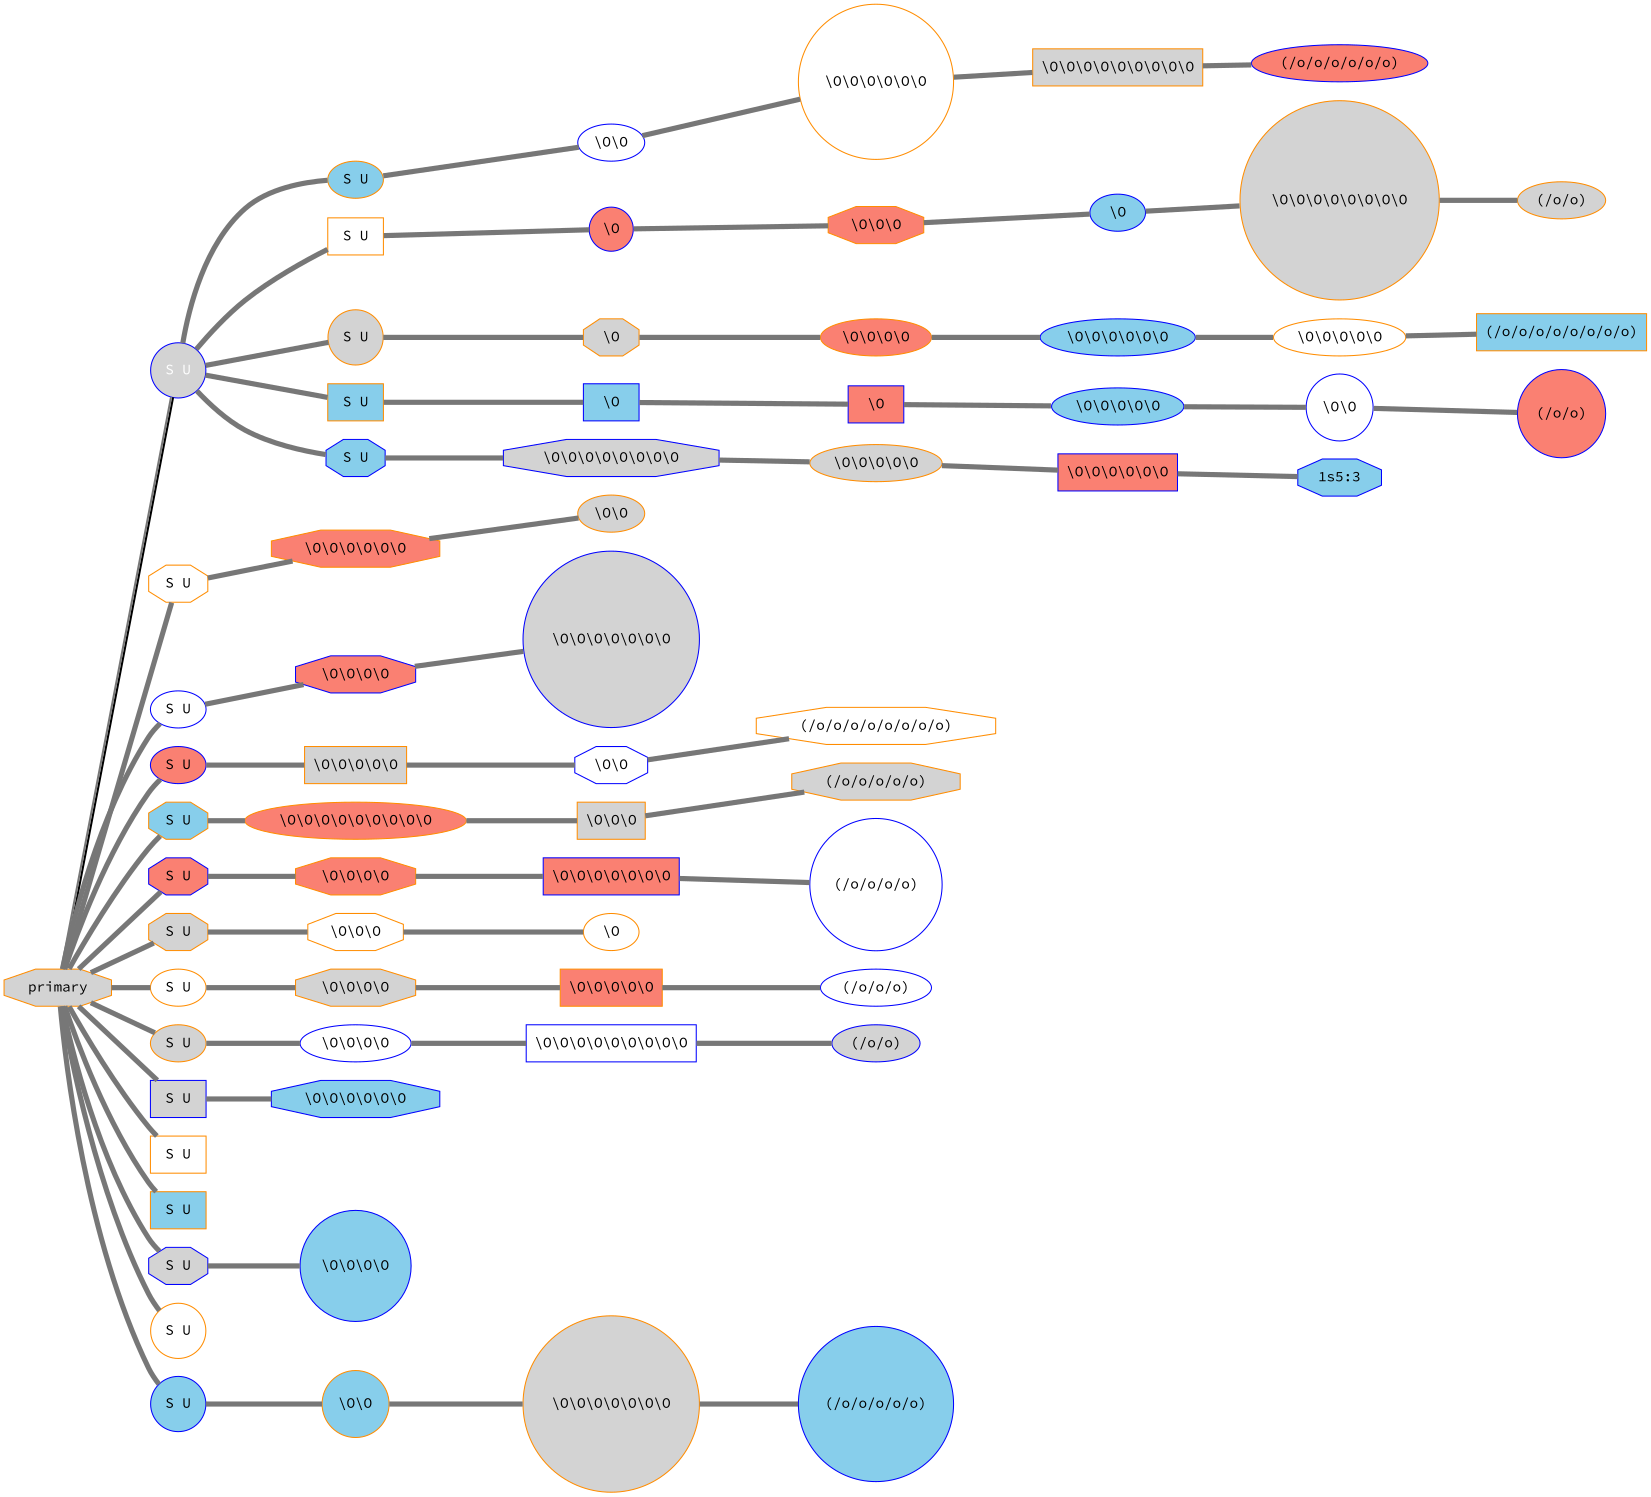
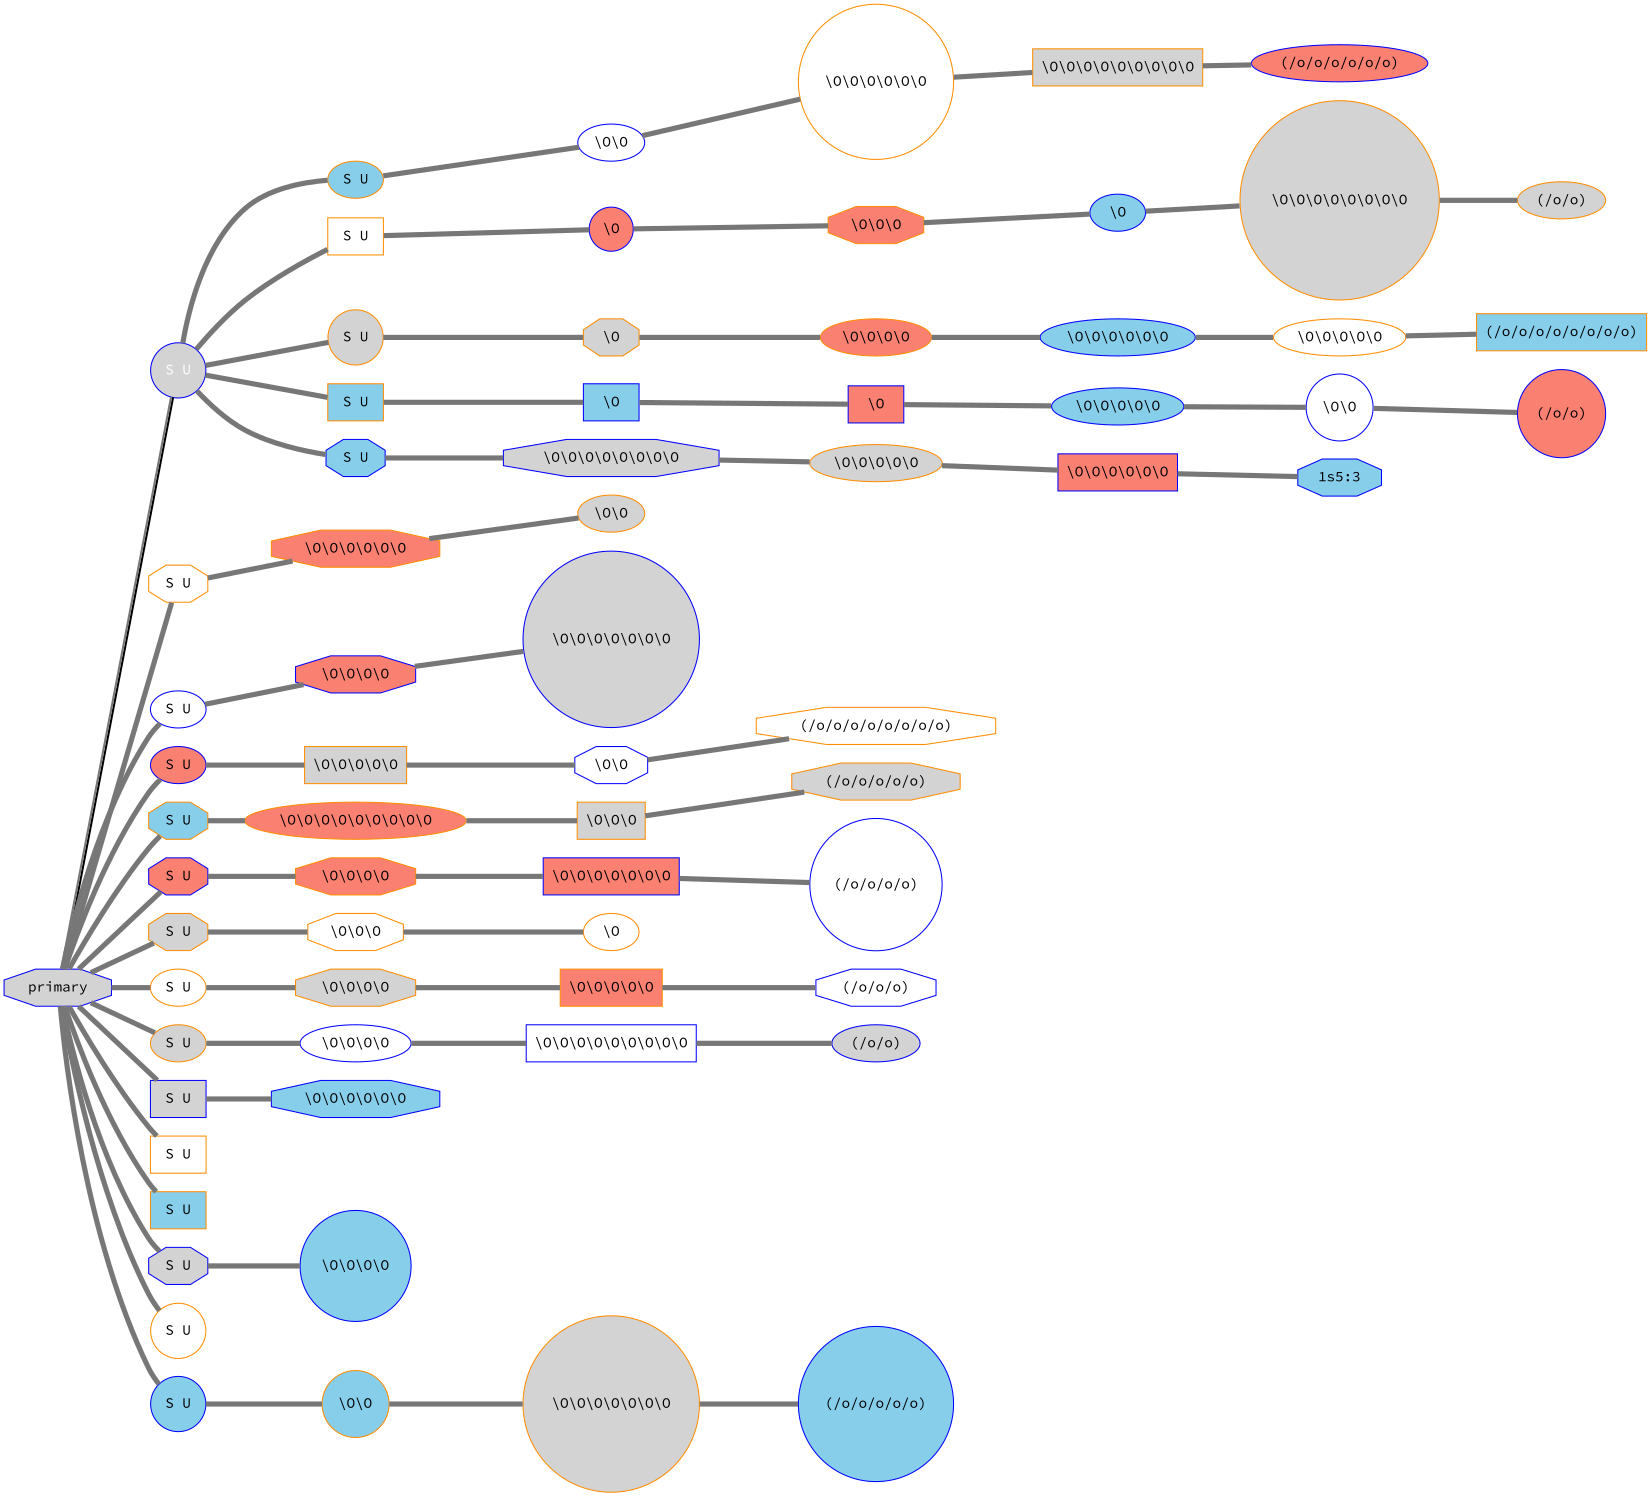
node "primary": color darkorange -> blue
node "(/o/o/o)": shape ellipse -> octagon
